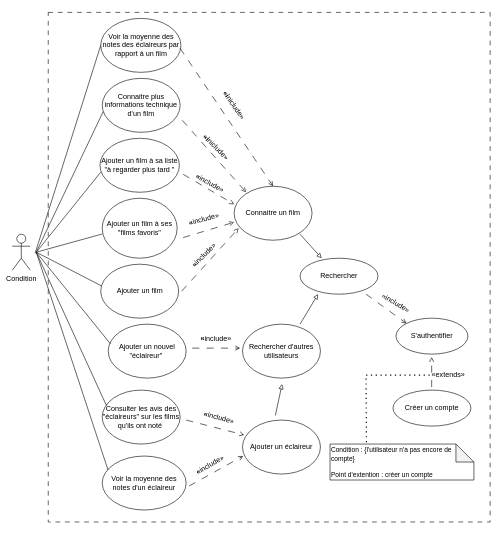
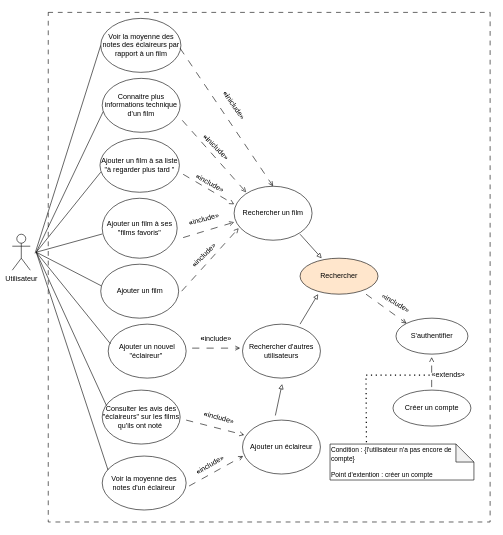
node "Connaitre un film": label "Connaitre un film" -> "Rechercher un film"
node "Rechercher": fillcolor #ffffff -> #ffe6cc
node "Condition": label "Condition" -> "Utilisateur"
